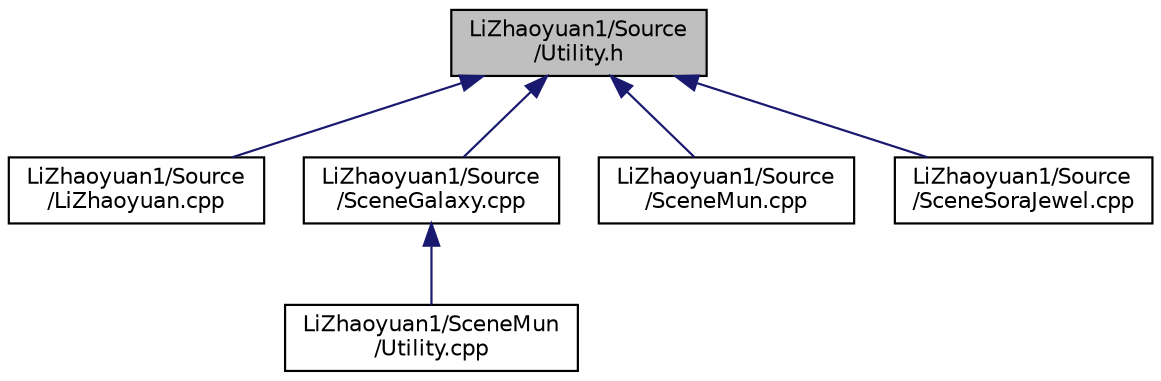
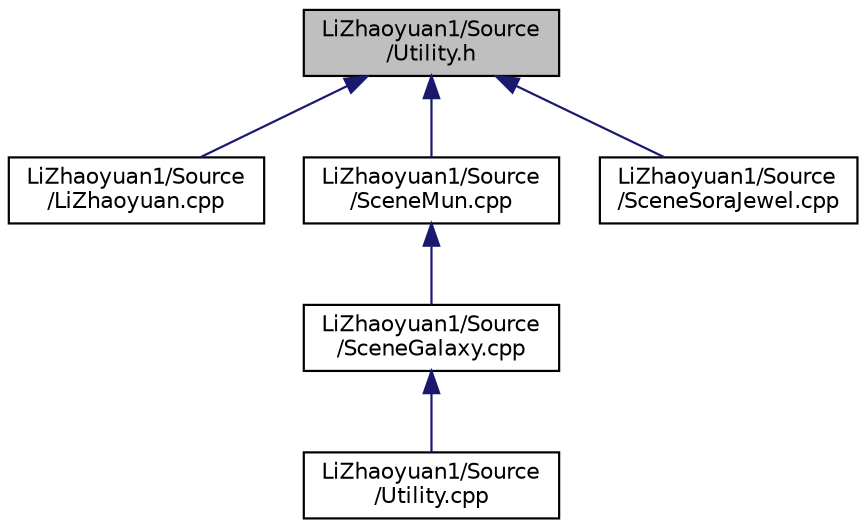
edge "LiZhaoyuan1/Source /SceneGalaxy.cpp" -> "LiZhaoyuan1/Source /Utility.h": now "LiZhaoyuan1/Source /SceneGalaxy.cpp" -> "LiZhaoyuan1/Source /SceneMun.cpp"
node "LiZhaoyuan1/SceneMun /Utility.cpp": label "LiZhaoyuan1/SceneMun /Utility.cpp" -> "LiZhaoyuan1/Source /Utility.cpp"
